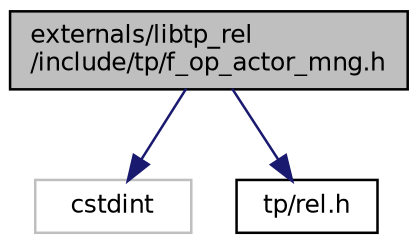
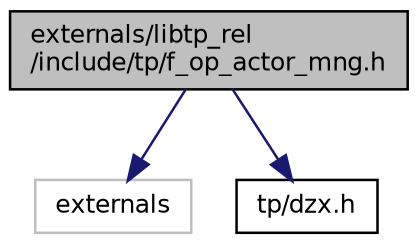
node "cstdint": label "cstdint" -> "externals"
node "tp/rel.h": label "tp/rel.h" -> "tp/dzx.h"
